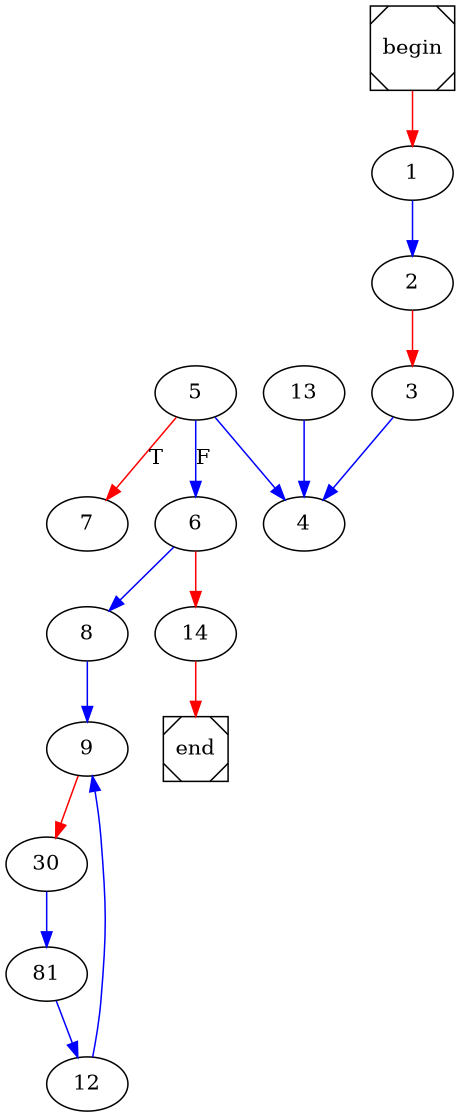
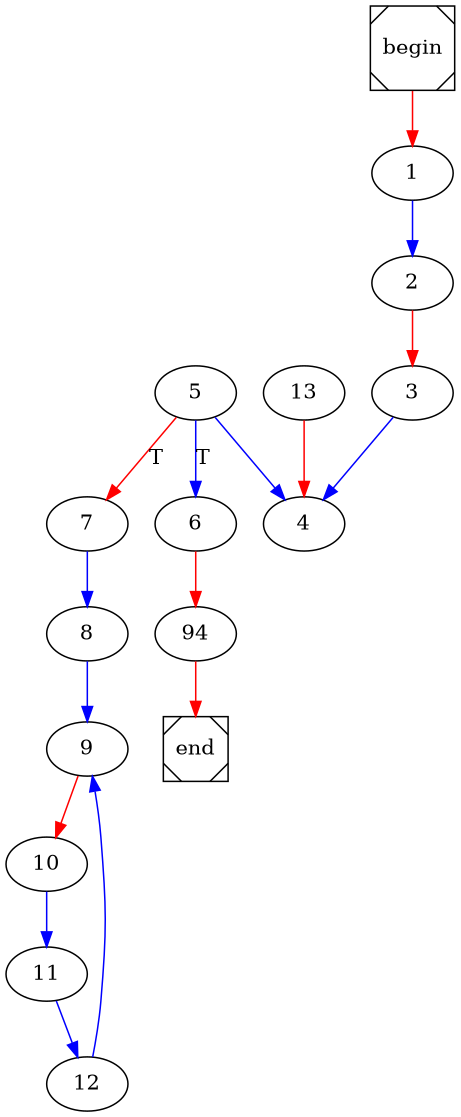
edge "13" -> "4": color blue -> red
edge "5" -> "6": label "F" -> "T"
edge "6" -> "8": now "7" -> "8"
node "14": label "14" -> "94"
node "30": label "30" -> "10"
node "81": label "81" -> "11"
